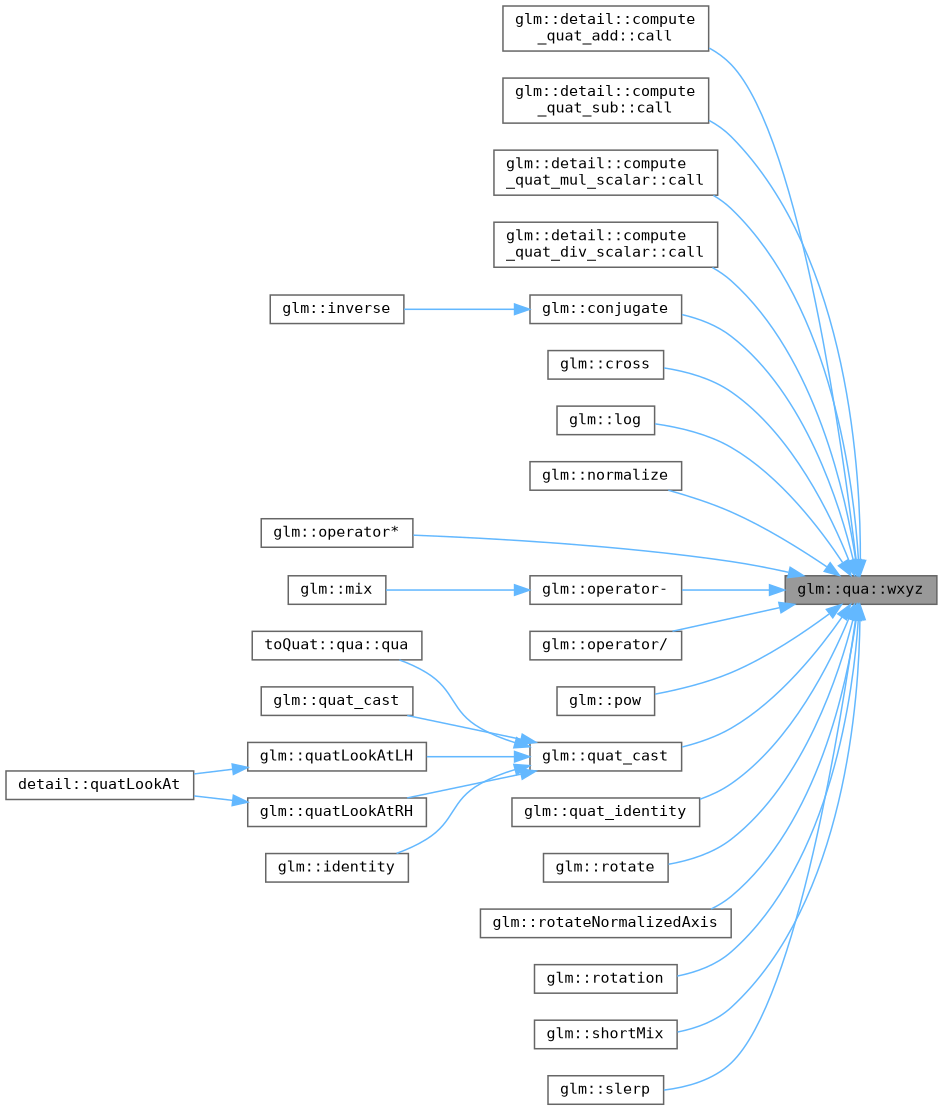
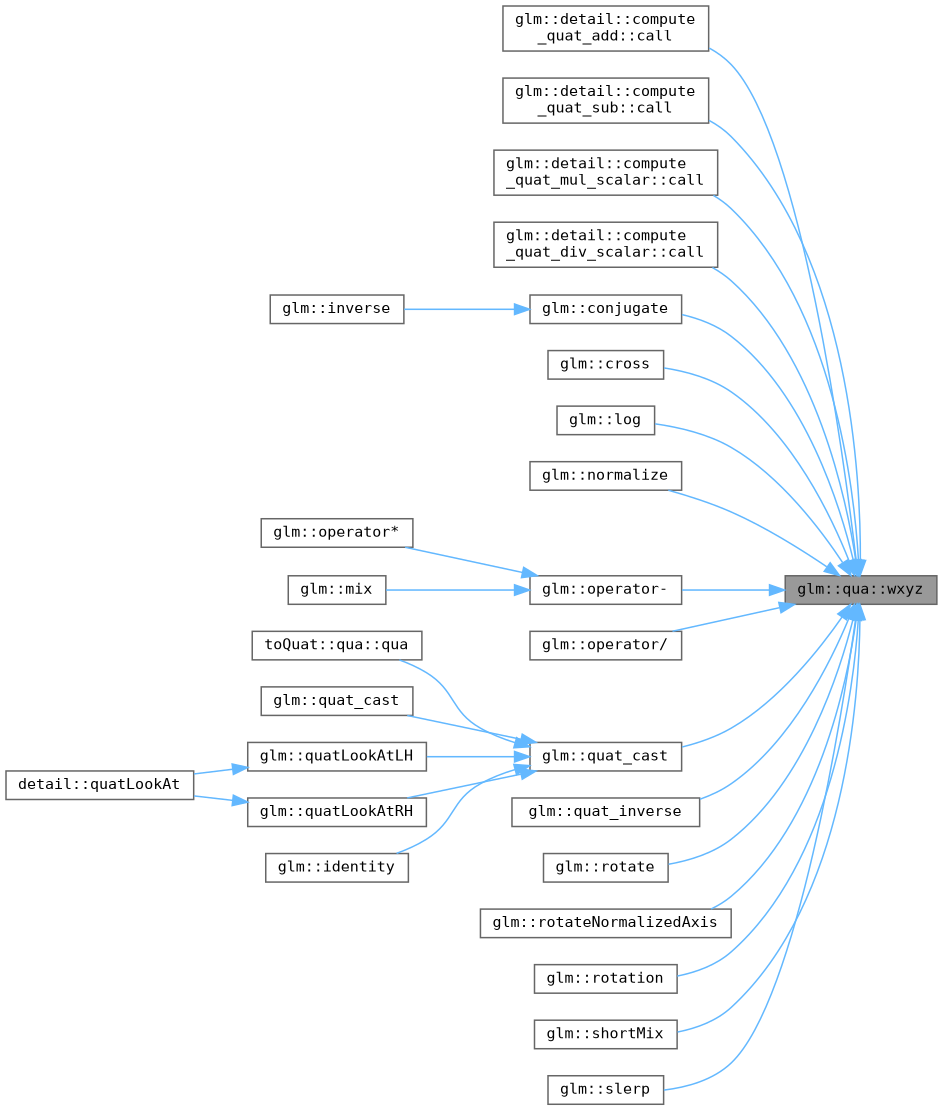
edge "glm::operator*" -> "glm::qua::wxyz": now "glm::operator*" -> "glm::operator-"
node "glm::pow": removed
node "glm::quat_identity": label "glm::quat_identity" -> "glm::quat_inverse"
